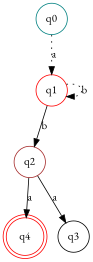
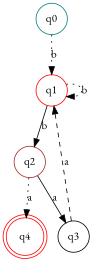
edge "q0" -> "q1": label "a" -> "b"
edge "q3" -> "q1": added, label "a"
edge "q2" -> "q4": style solid -> dotted
